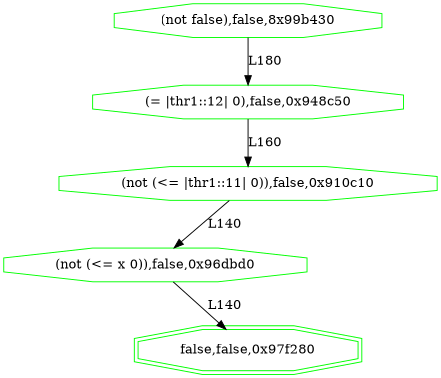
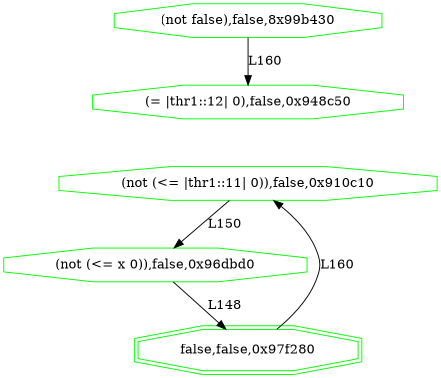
edge "(not false),false,8x99b430" -> "(= |thr1::12| 0),false,0x948c50": label "L180" -> "L160"
edge "(= |thr1::12| 0),false,0x948c50" -> "(not (<= |thr1::11| 0)),false,0x910c10": now "false,false,0x97f280" -> "(not (<= |thr1::11| 0)),false,0x910c10"
edge "(not (<= |thr1::11| 0)),false,0x910c10" -> "(not (<= x 0)),false,0x96dbd0": label "L140" -> "L150"
edge "(not (<= x 0)),false,0x96dbd0" -> "false,false,0x97f280": label "L140" -> "L148"
